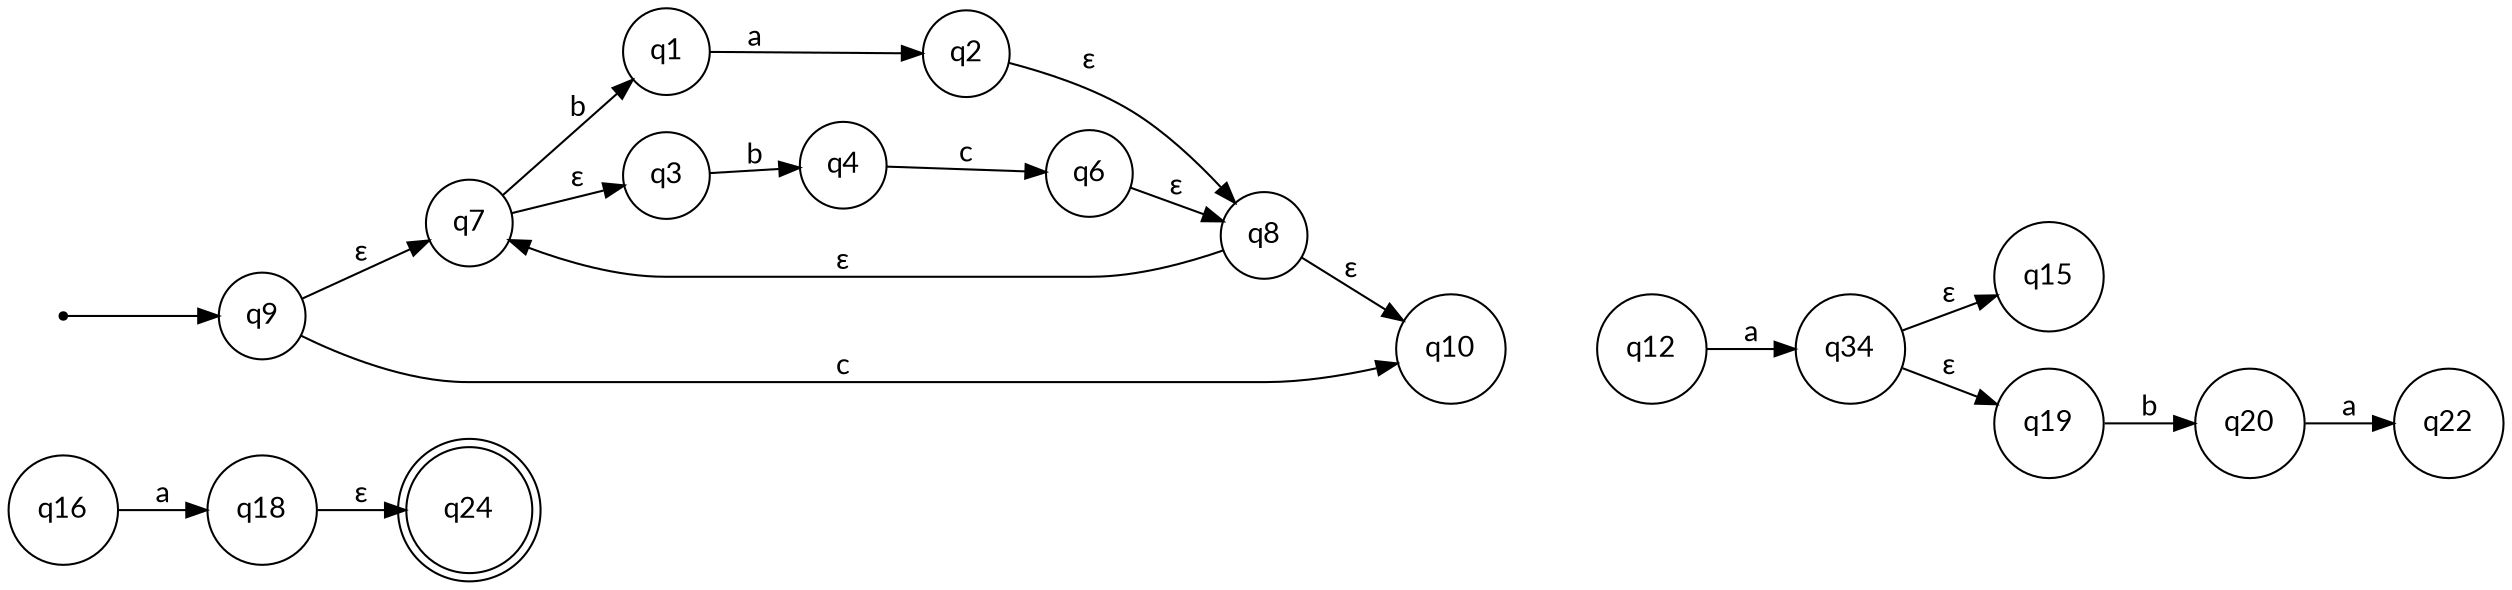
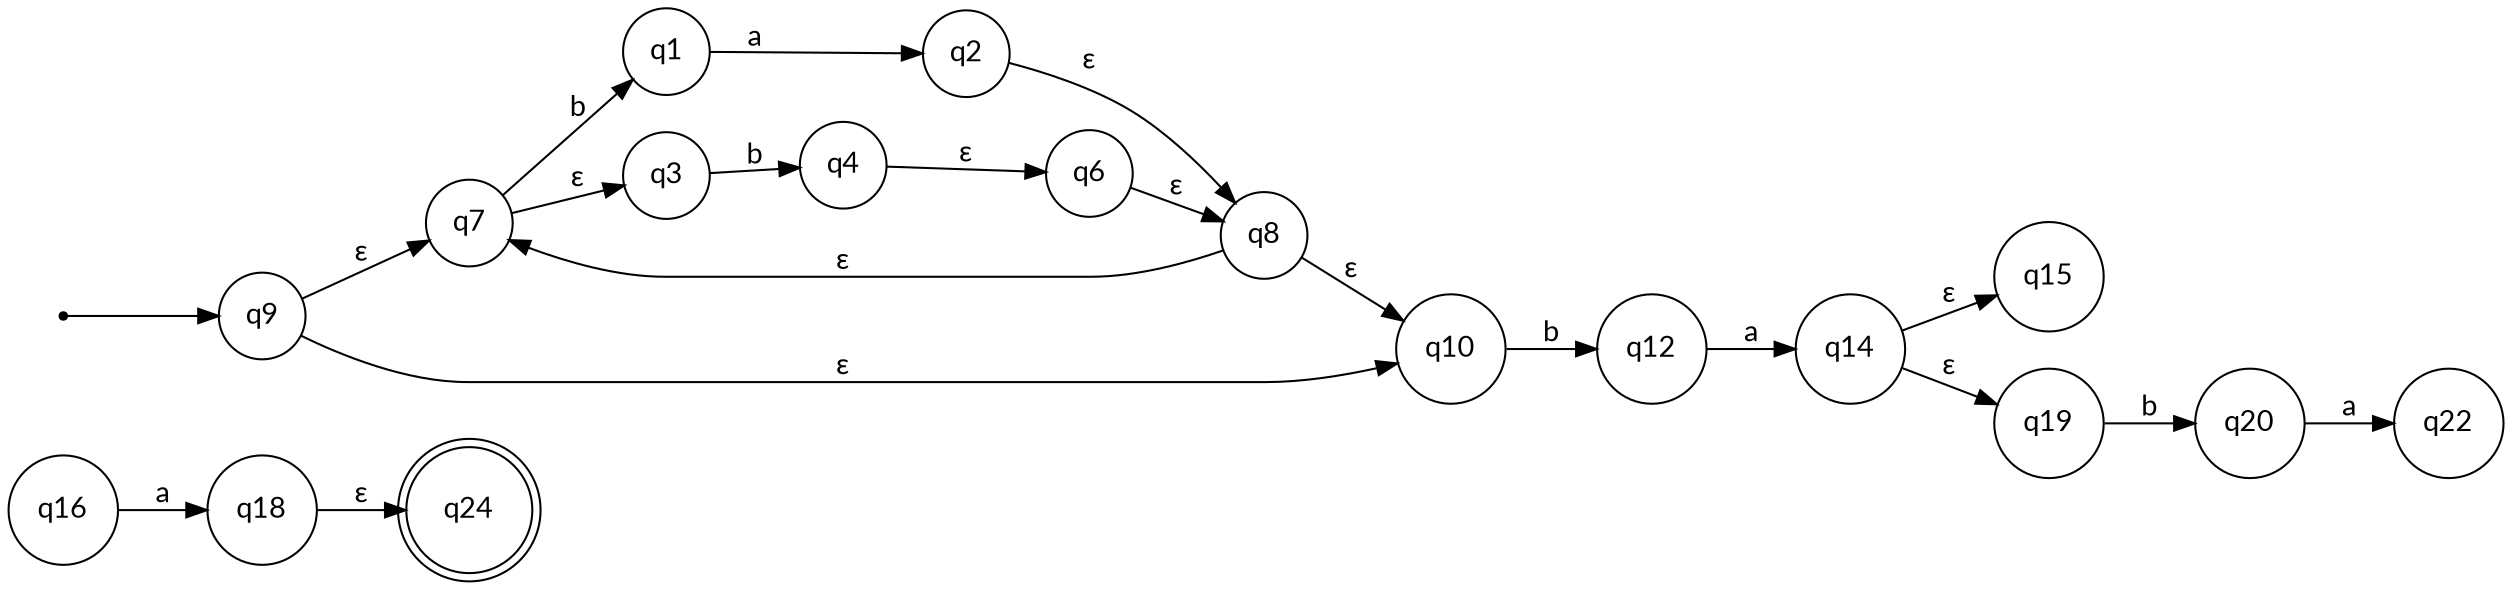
edge "q4" -> "q6": label "c" -> "ε"
edge "q10" -> "q12": added, label "b"
node "q34": label "q34" -> "q14"
edge "q9" -> "q10": label "c" -> "ε"
